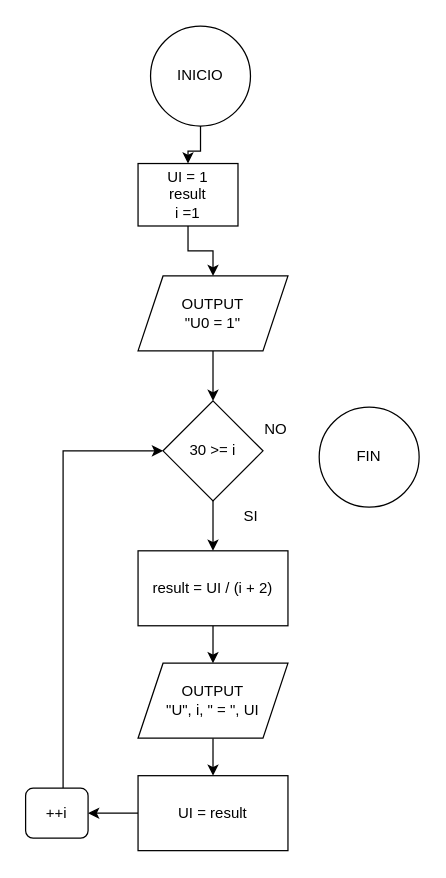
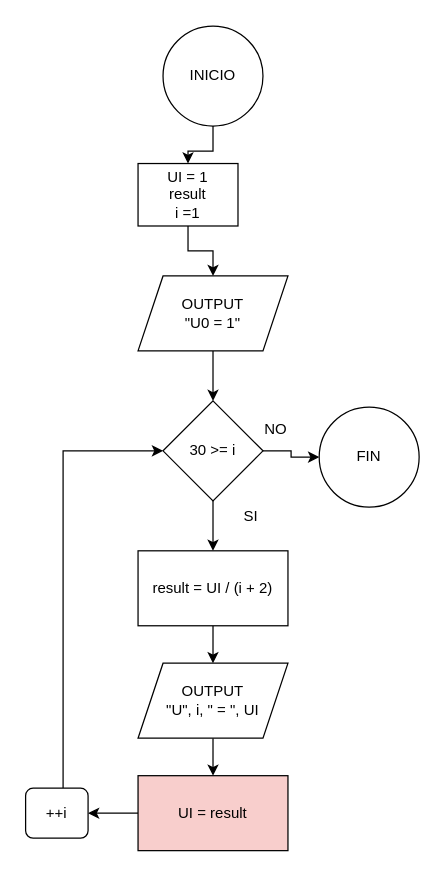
node "INICIO": moved (201, 76) -> (213, 76)
edge "30 >= i" -> "FIN": added
node "UI = result": fillcolor #ffffff -> #f8cecc
